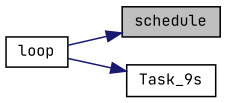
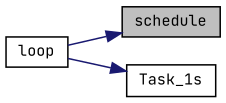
node "Task_9s": label "Task_9s" -> "Task_1s"
